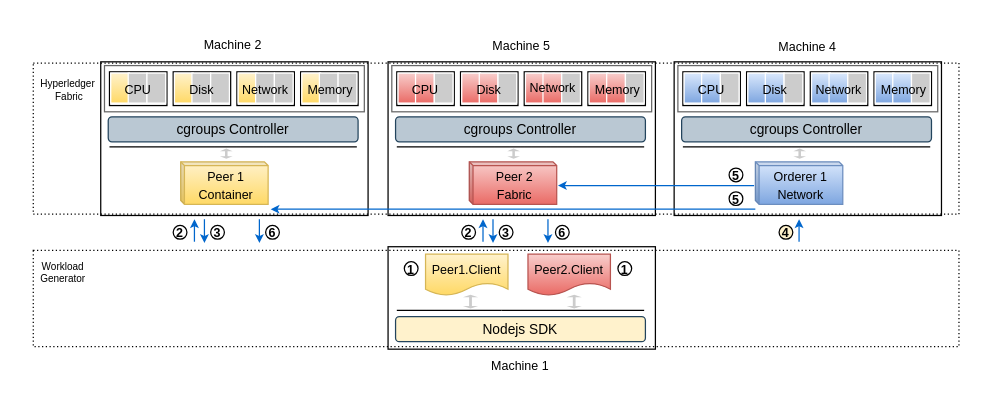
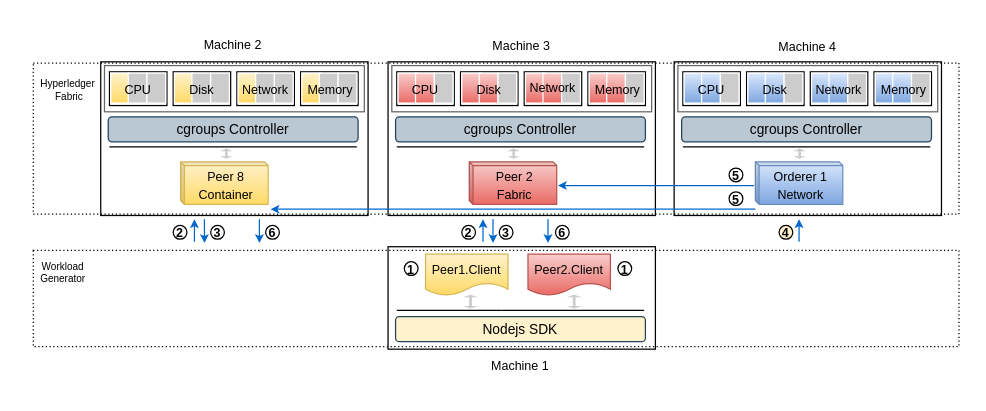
node "Machine 5": label "Machine 5" -> "Machine 3"
node "Peer 1Container": label "Peer 1Container" -> "Peer 8Container"
